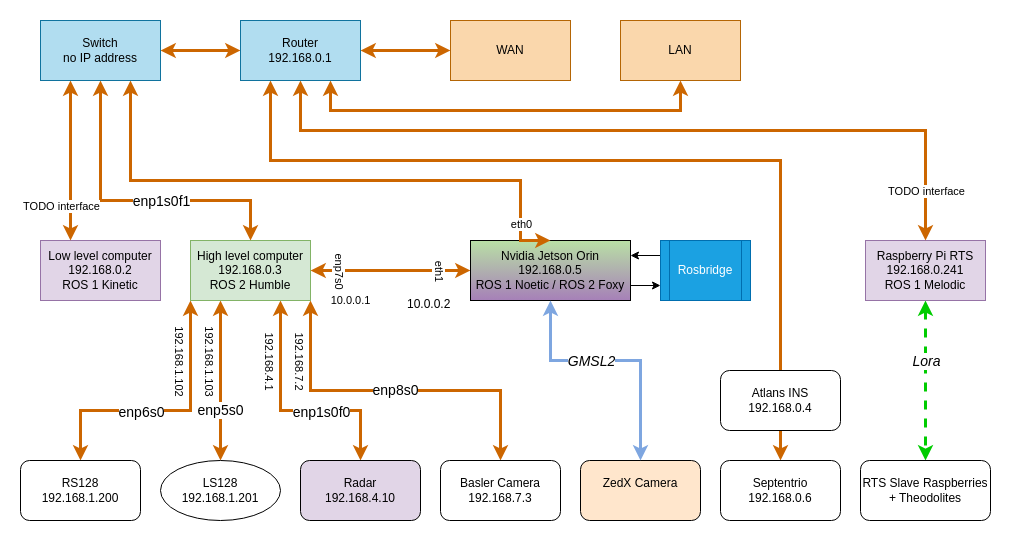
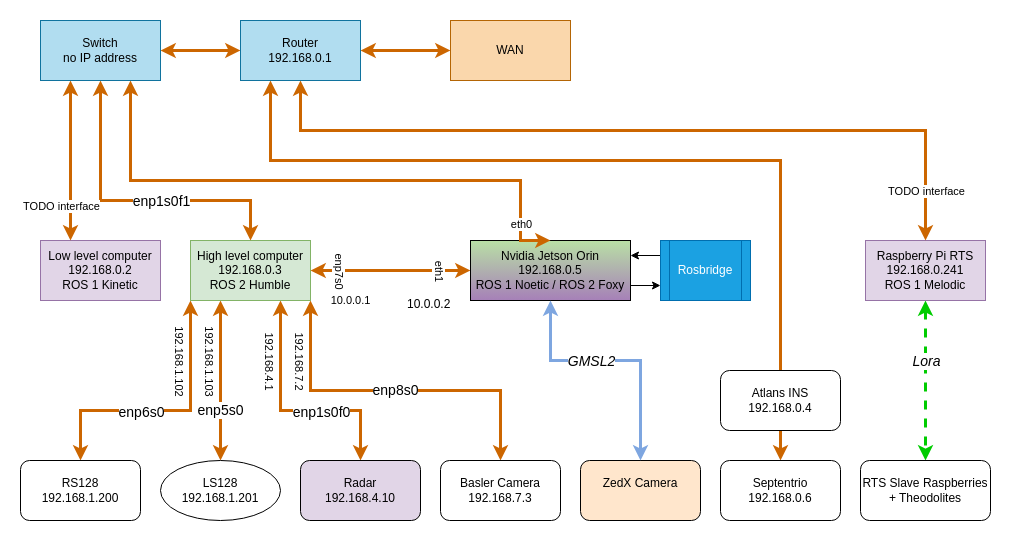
node "LAN": removed
edge "Router 192.168.0.1" -- "LAN": removed
